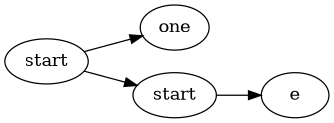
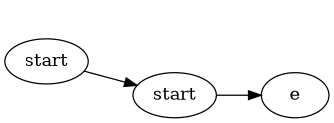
node "one": removed
